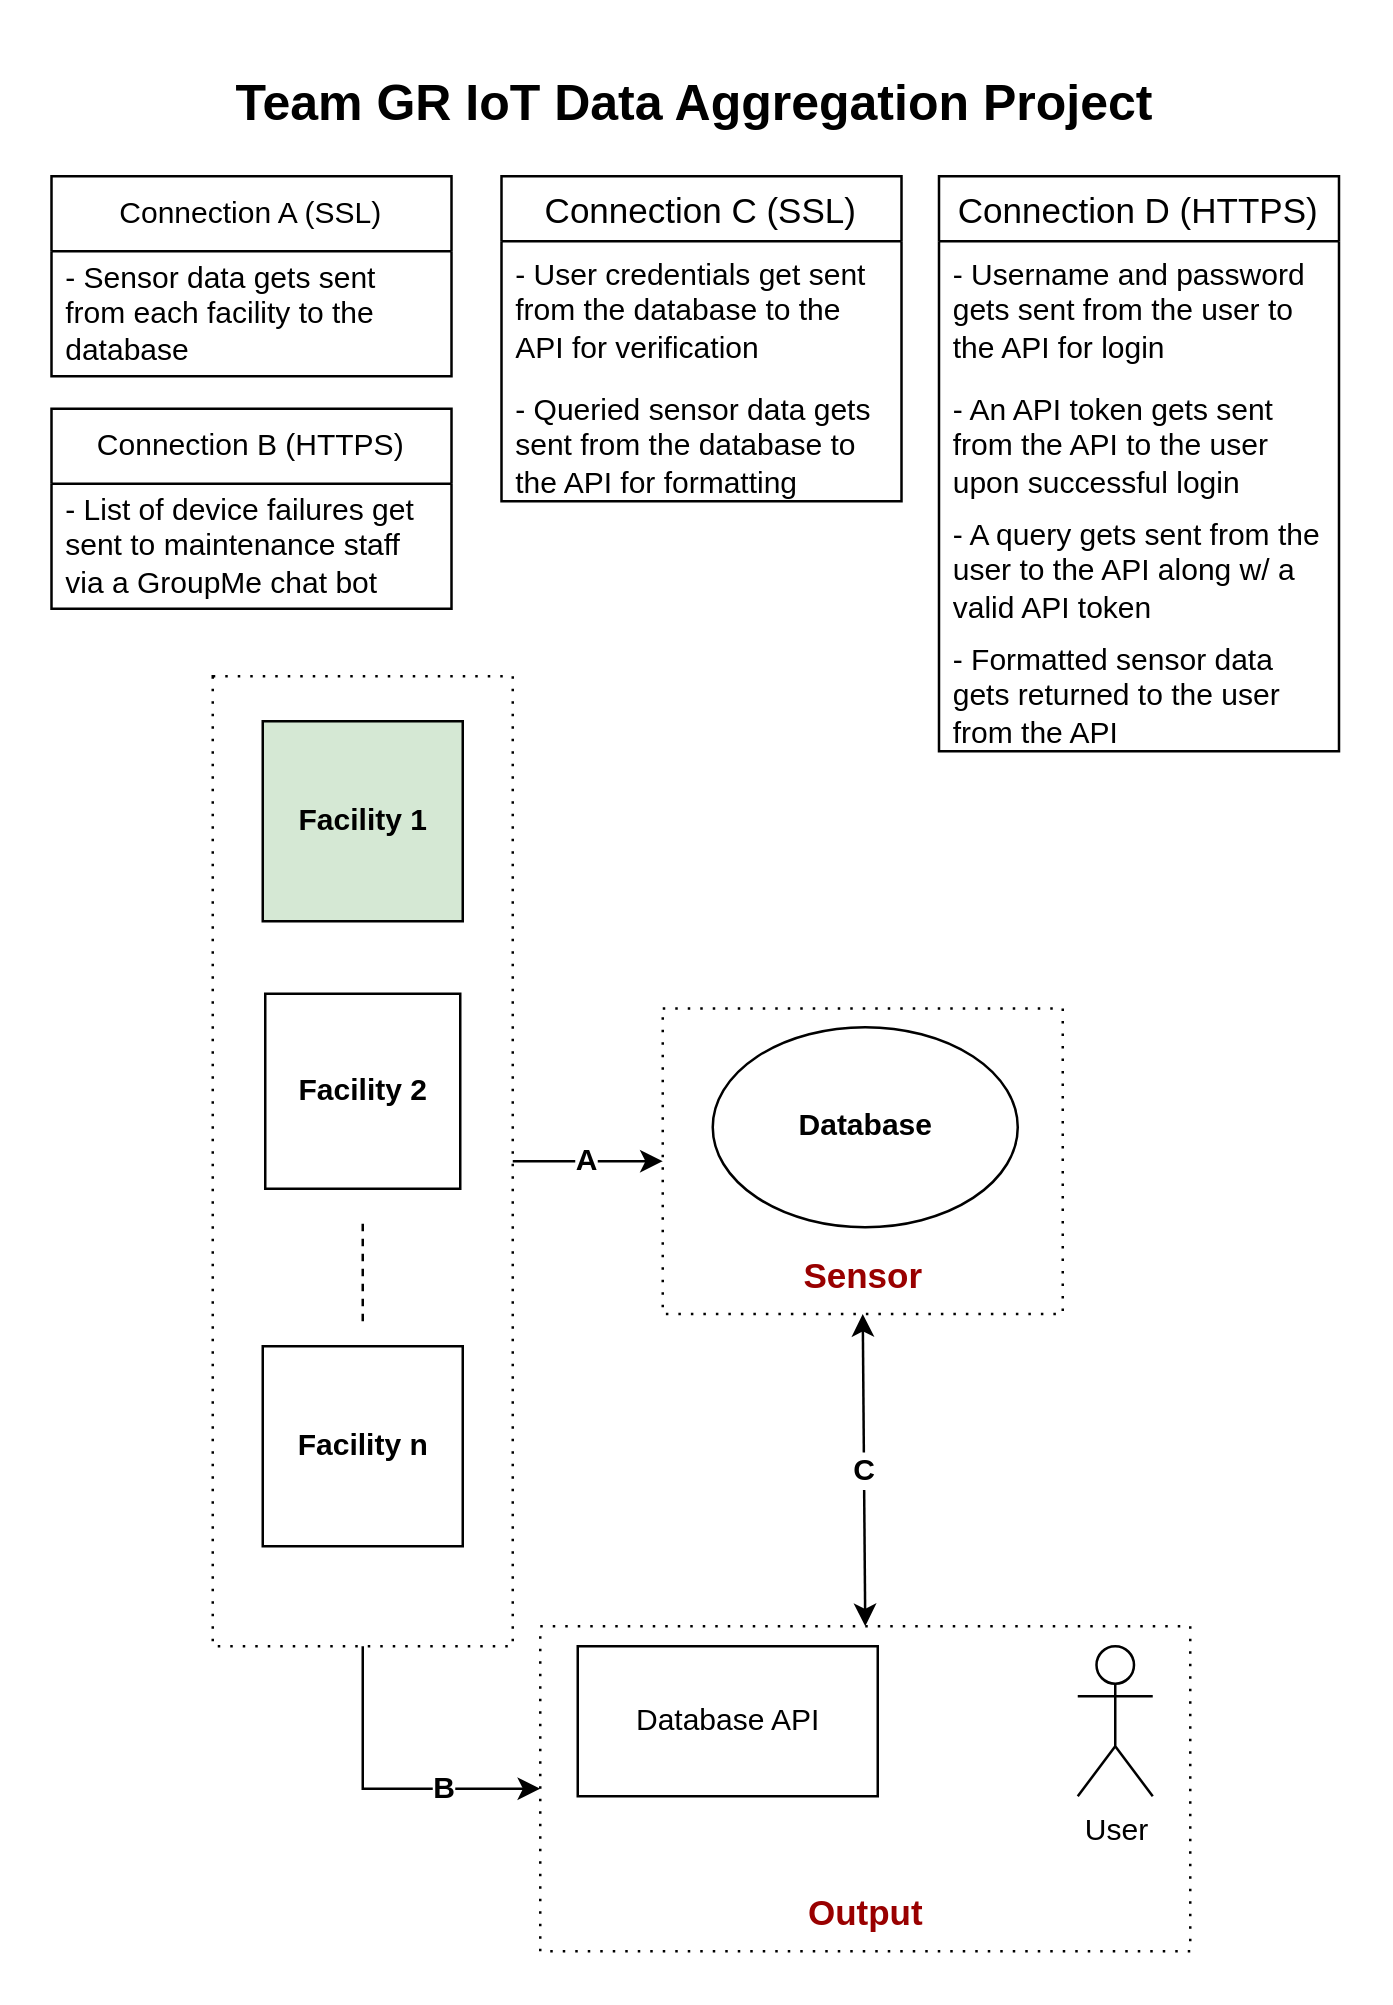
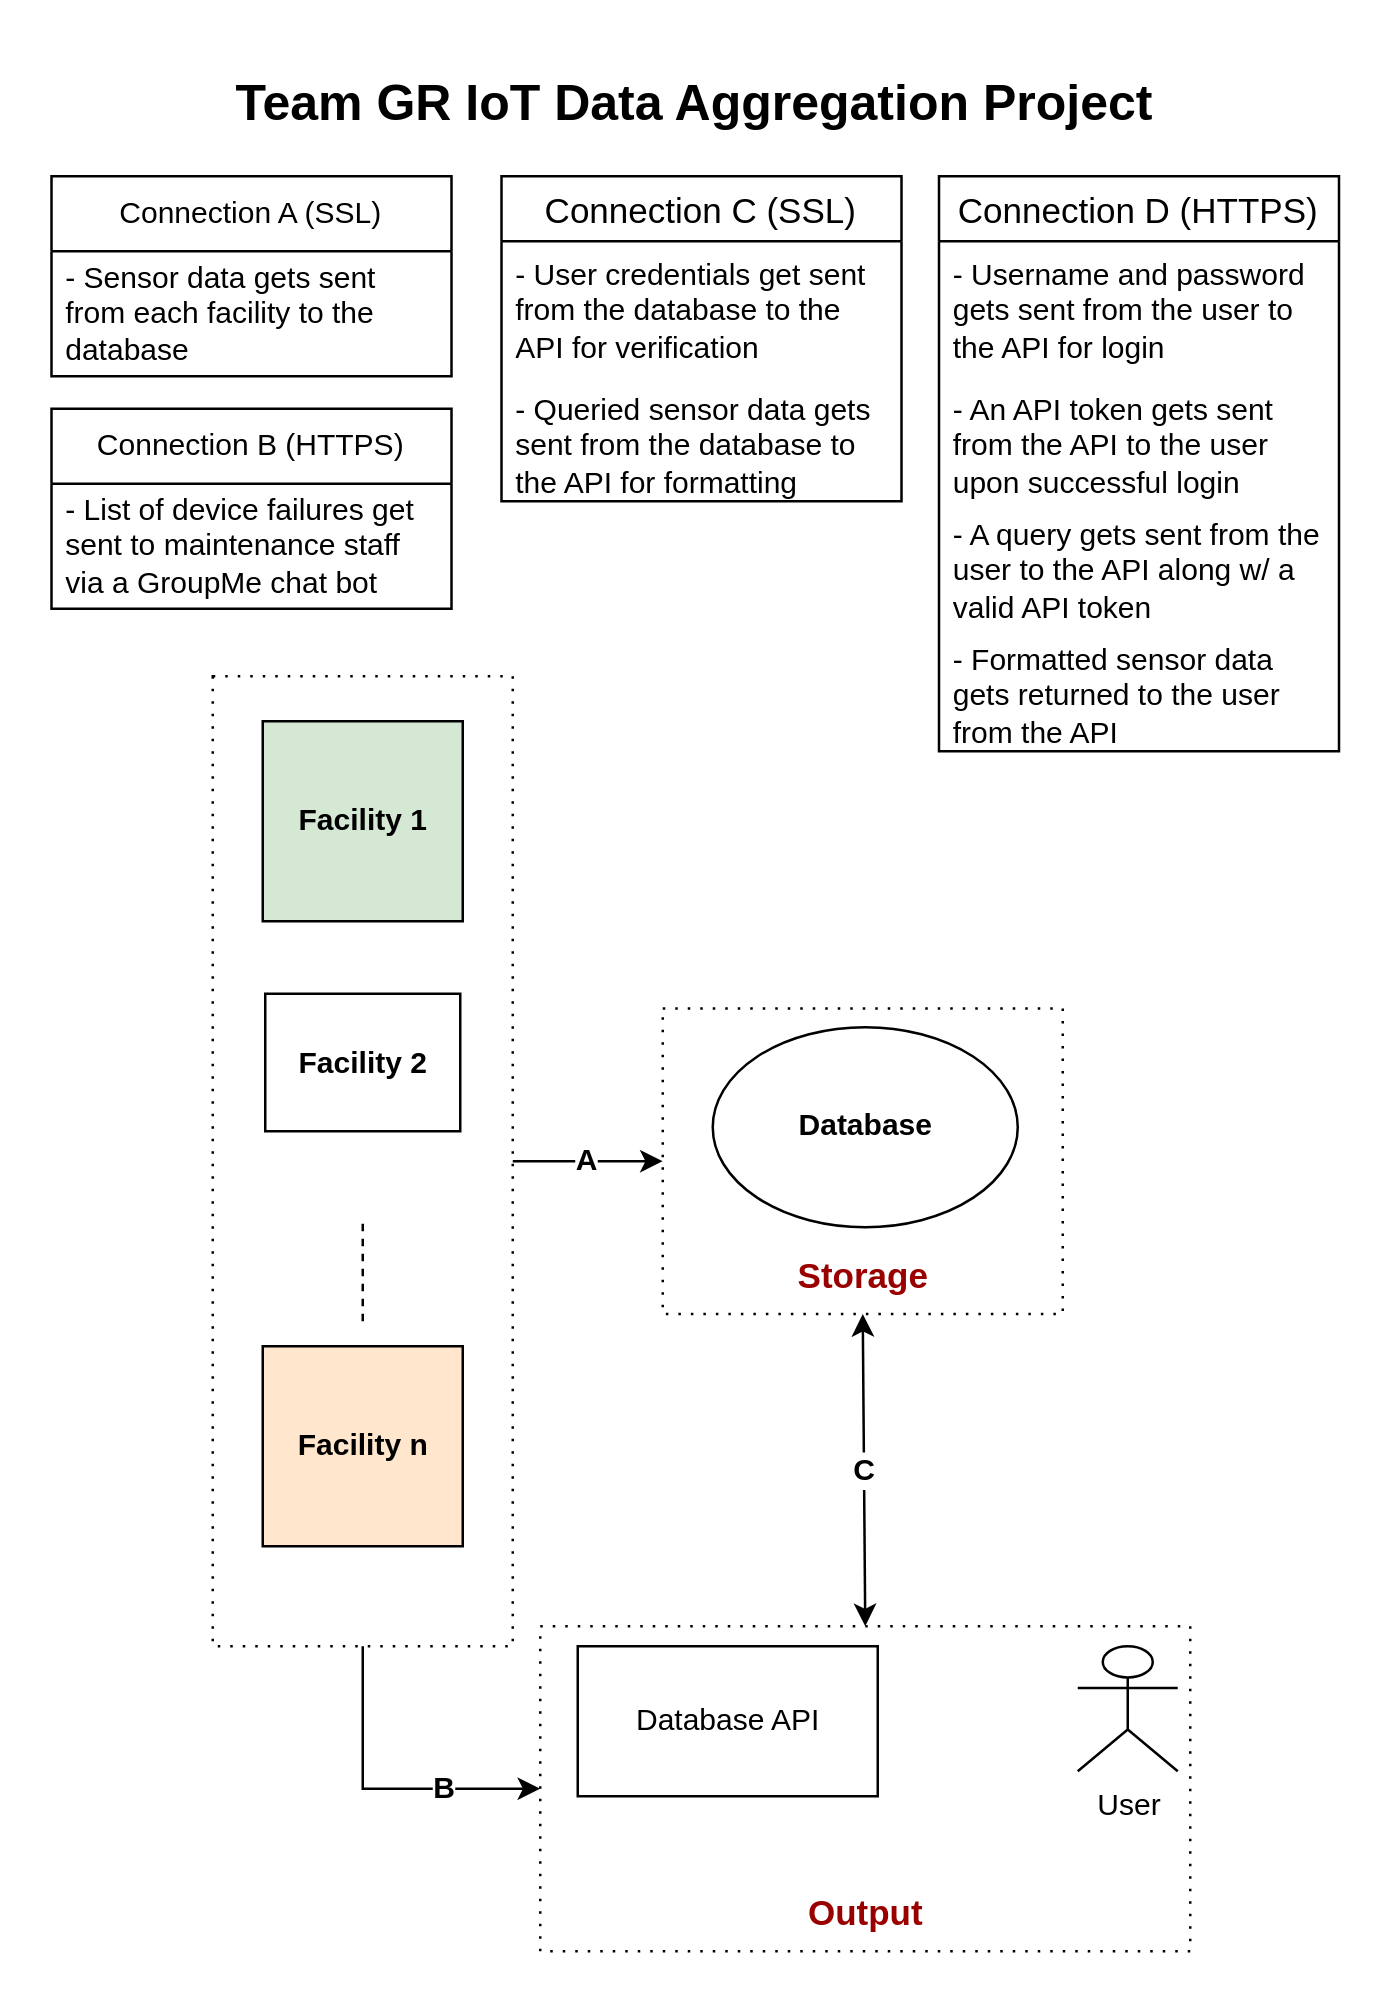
node "Facility 2": size 195x195 -> 195x138
node "Sensor": label "Sensor" -> "Storage"
node "Facility n": fillcolor #ffffff -> #ffe6cc
node "User": size 75x150 -> 100x125
